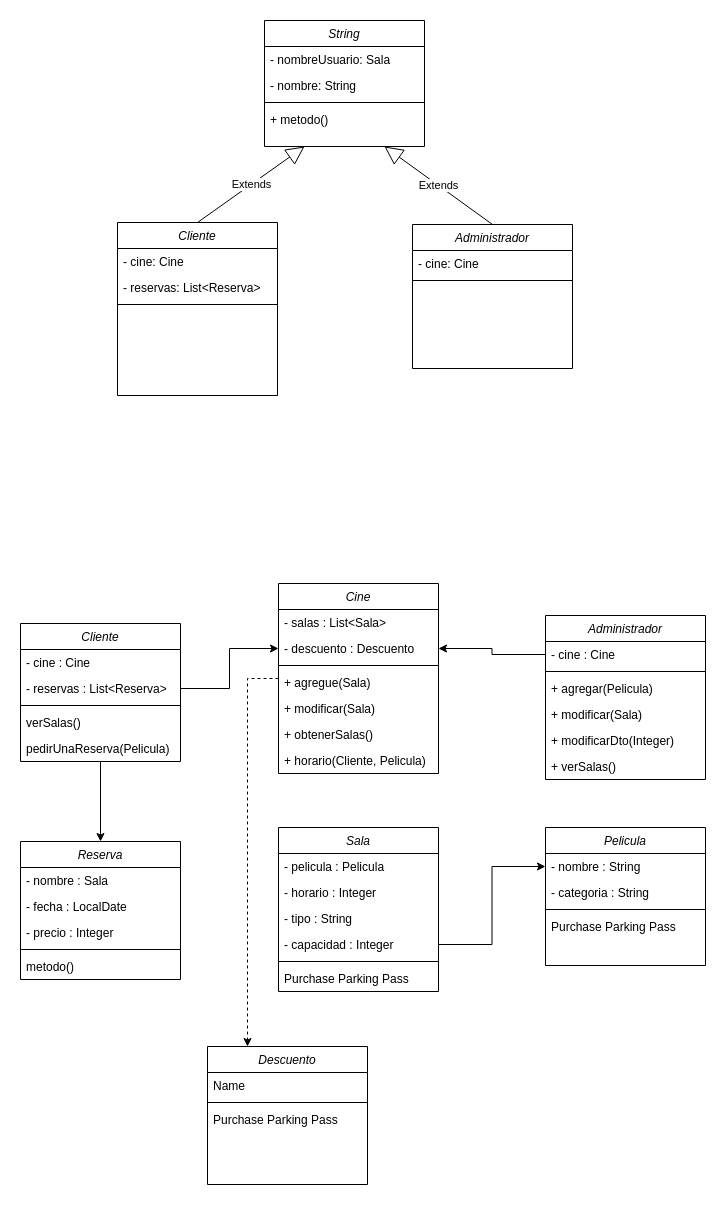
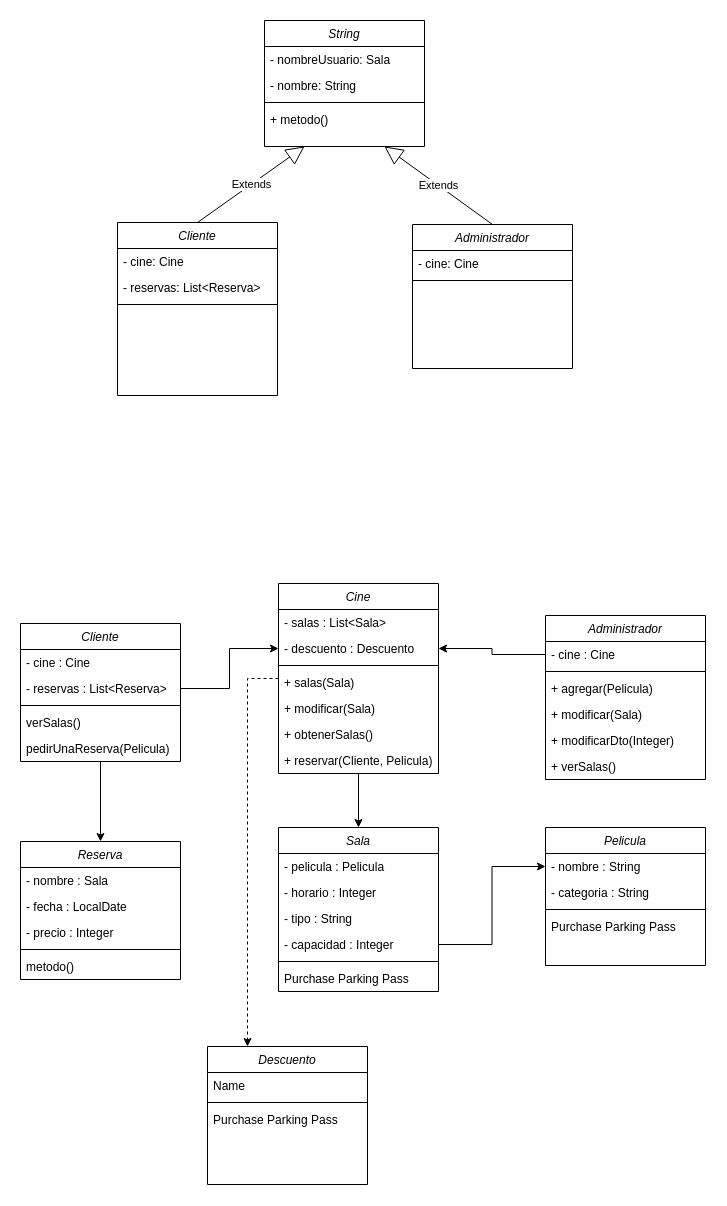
node "+ agregue(Sala)": label "+ agregue(Sala)" -> "+ salas(Sala)"
node "+ horario(Cliente, Pelicula)": label "+ horario(Cliente, Pelicula)" -> "+ reservar(Cliente, Pelicula)"
edge "Cine" -> "Sala": added
